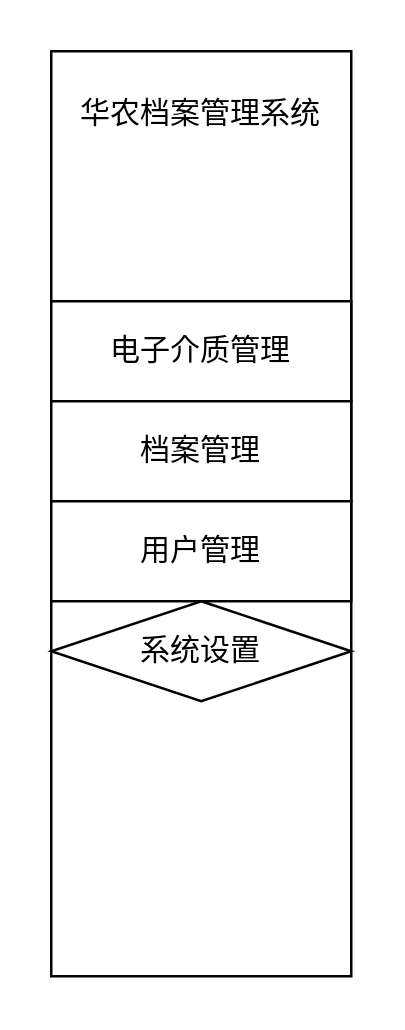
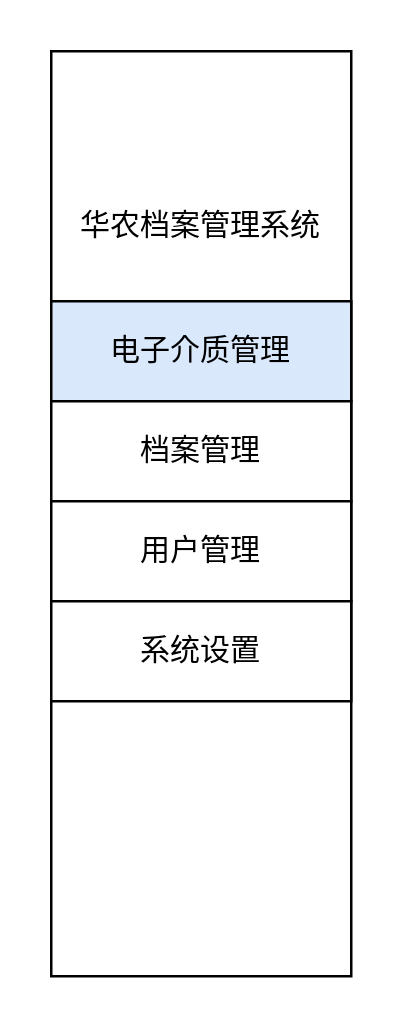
node "华农档案管理系统": moved (201, 114) -> (201, 226)
node "电子介质管理": fillcolor #ffffff -> #dae8fc
node "系统设置": shape diamond -> rectangle
